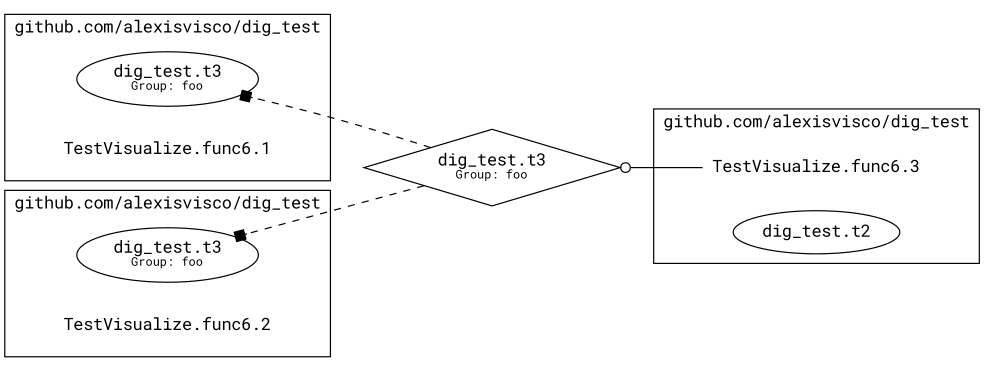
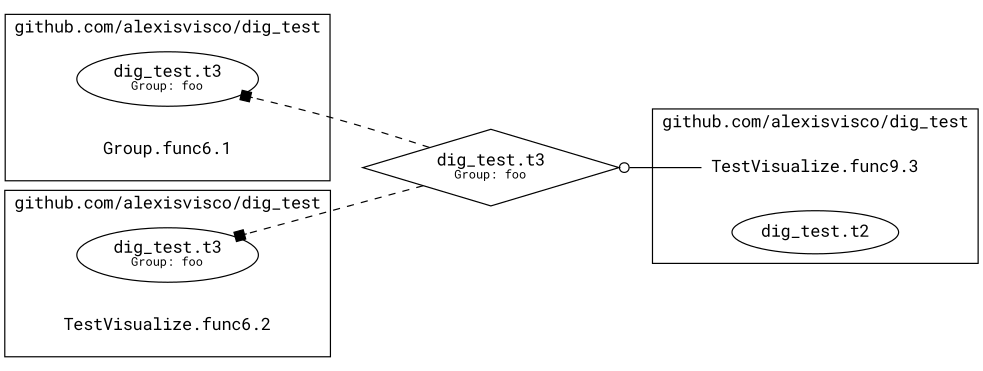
node "TestVisualize.func6.1": label "TestVisualize.func6.1" -> "Group.func6.1"
node "TestVisualize.func6.3": label "TestVisualize.func6.3" -> "TestVisualize.func9.3"
